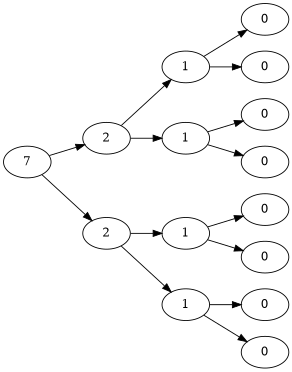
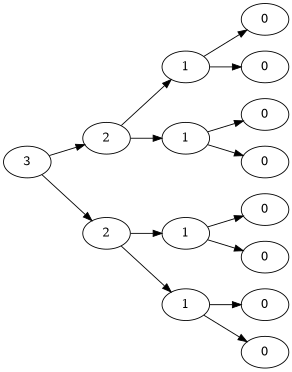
node "7": label "7" -> "3"
